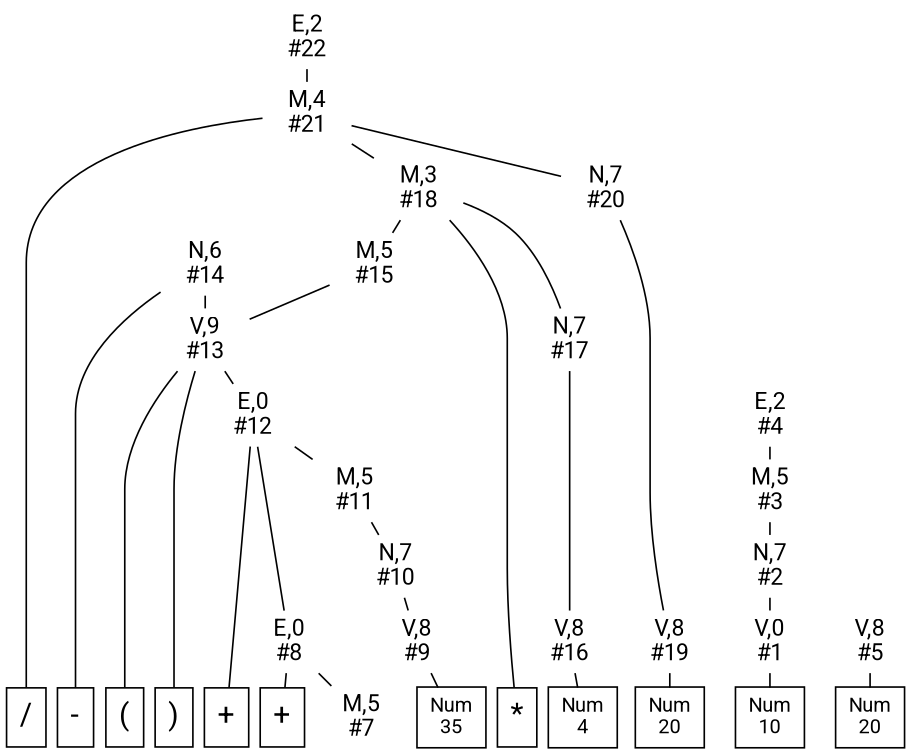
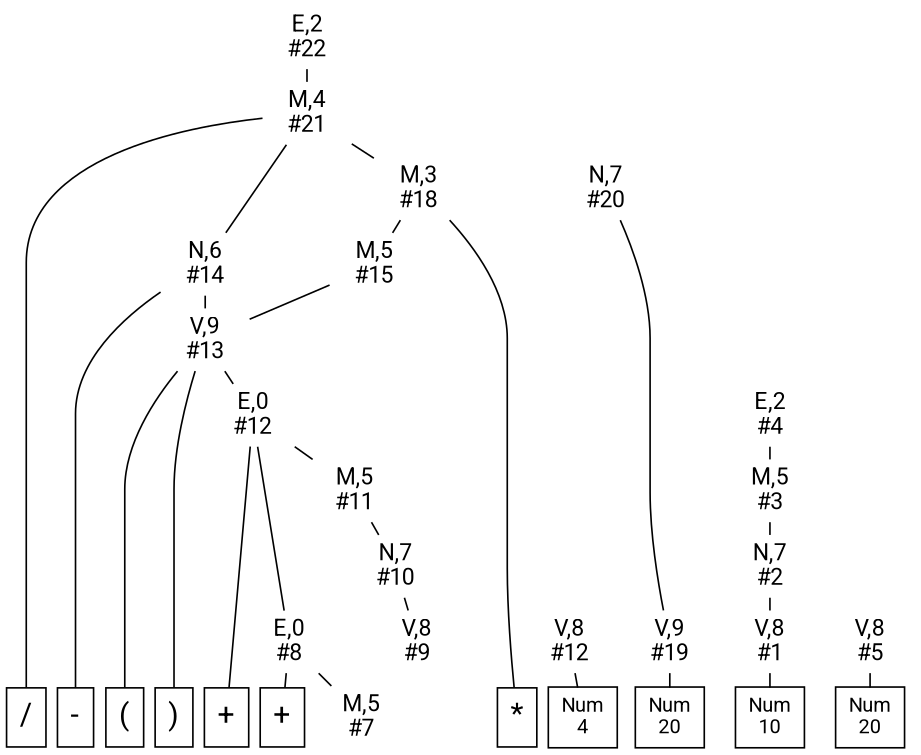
edge "M,4 #21" -- "N,7 #20": now "M,4 #21" -- "N,6 #14"
node "N,7 #17": removed
node "V,8 #16": label "V,8 #16" -> "V,8 #12"
node "V,8 #19": label "V,8 #19" -> "V,9 #19"
node "V,0 #1": label "V,0 #1" -> "V,8 #1"
node "Num 35": removed
